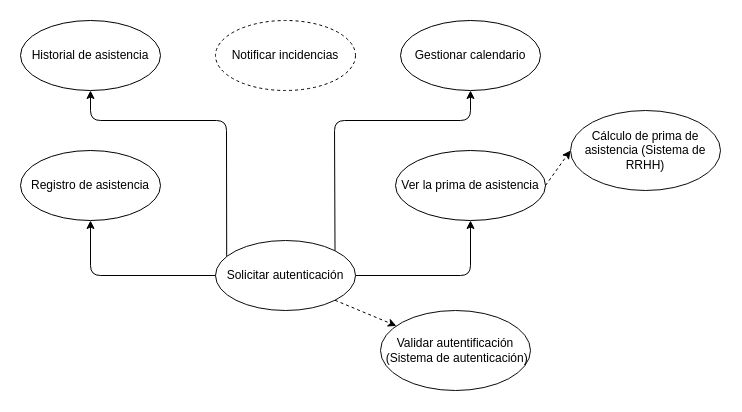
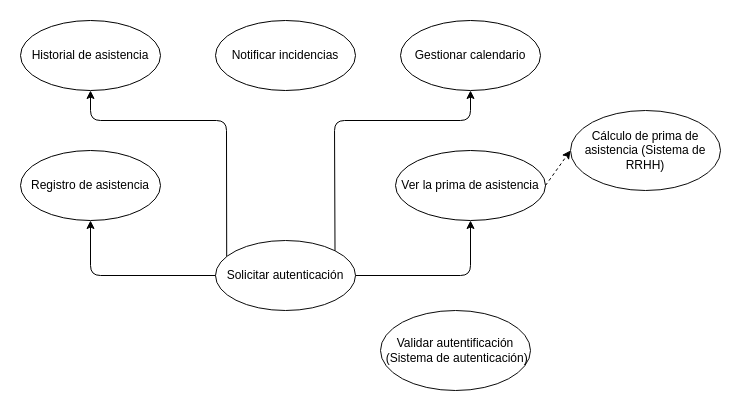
node "Notificar incidencias": style dashed -> solid
edge "Solicitar autenticación" -> "Validar autentificación (Sistema de autenticación)": removed
